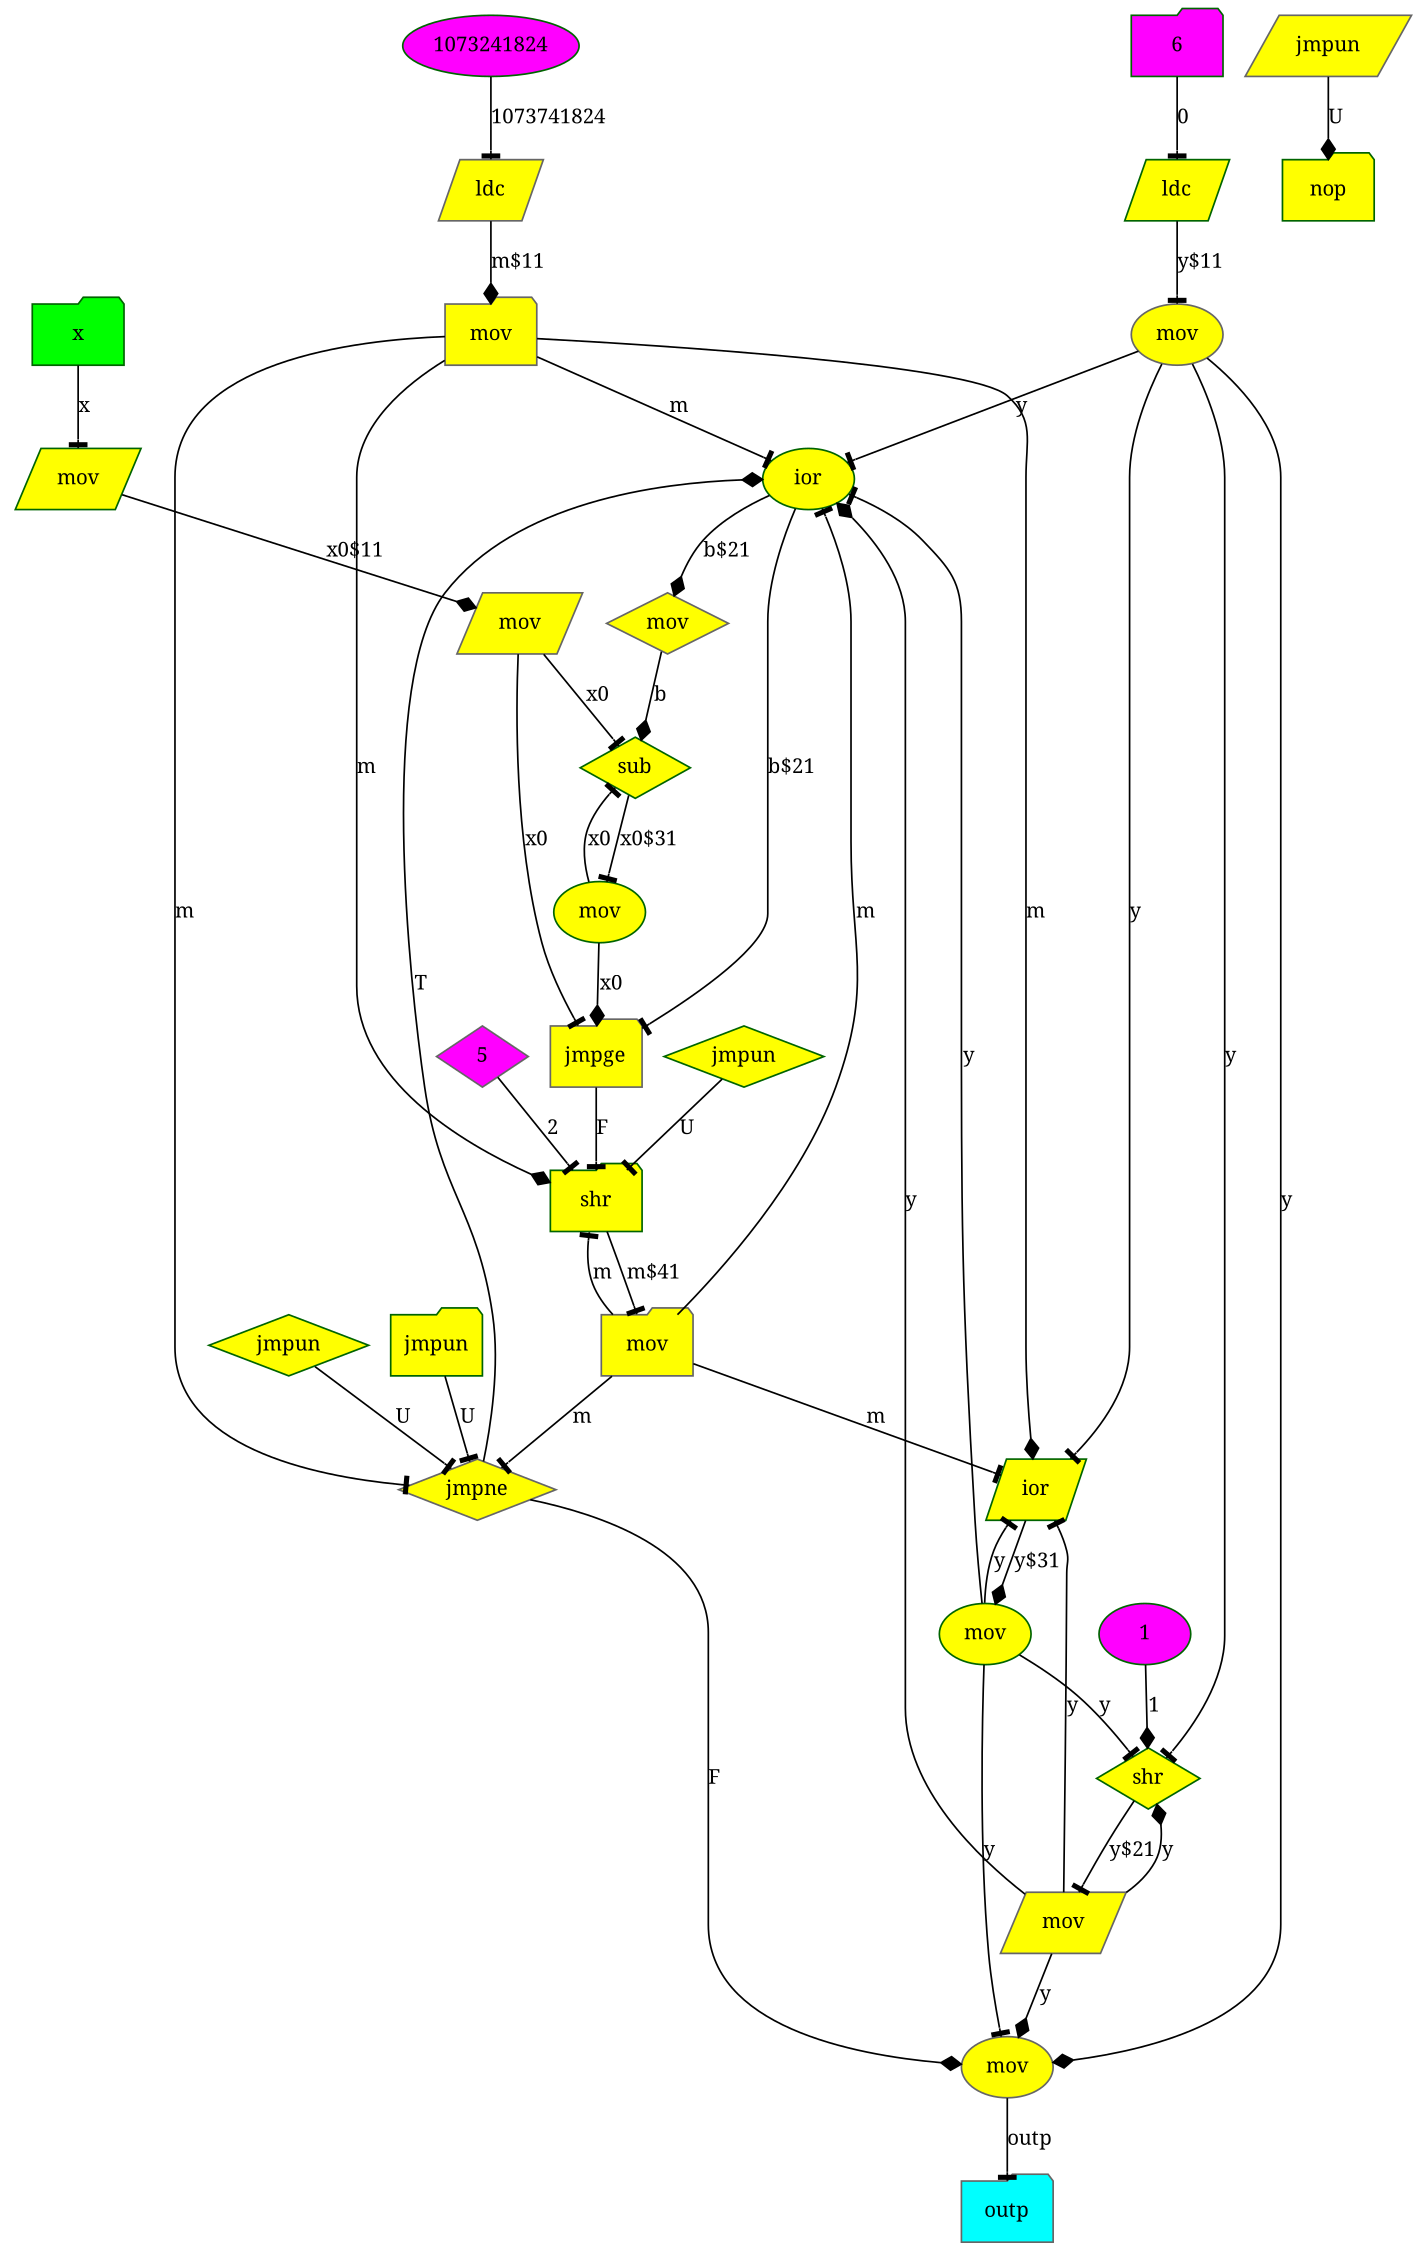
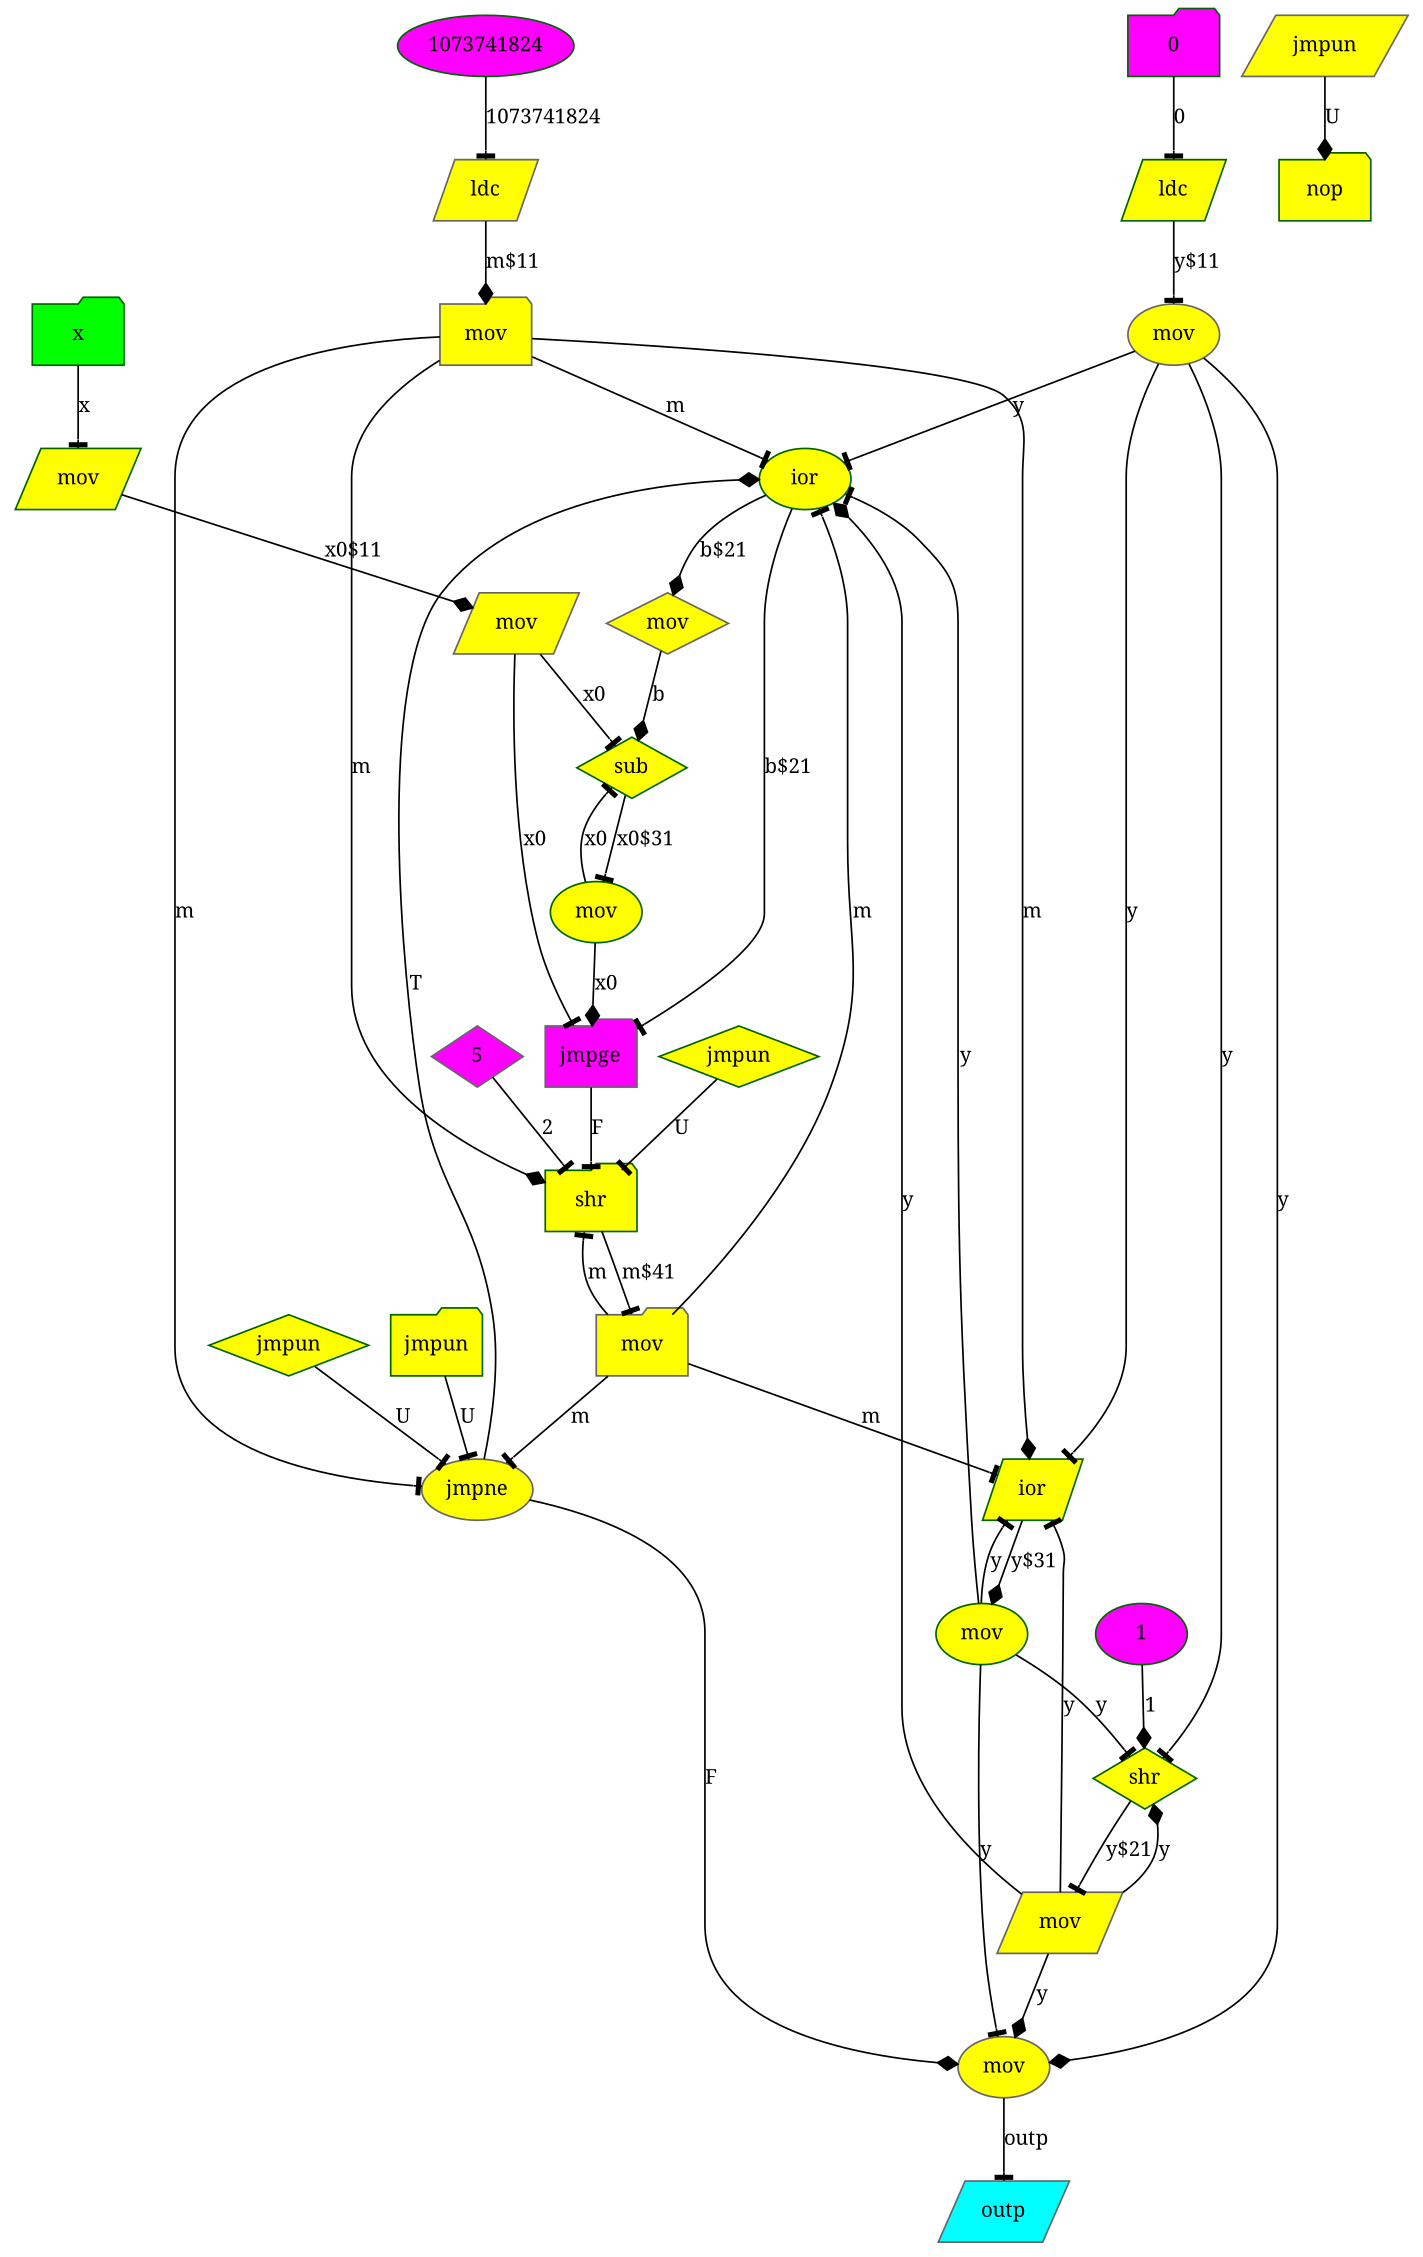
node "1073241824": label "1073241824" -> "1073741824"
node "6": label "6" -> "0"
node "jmpge": fillcolor yellow -> magenta
node "jmpne": shape diamond -> ellipse
node "outp": shape folder -> parallelogram
